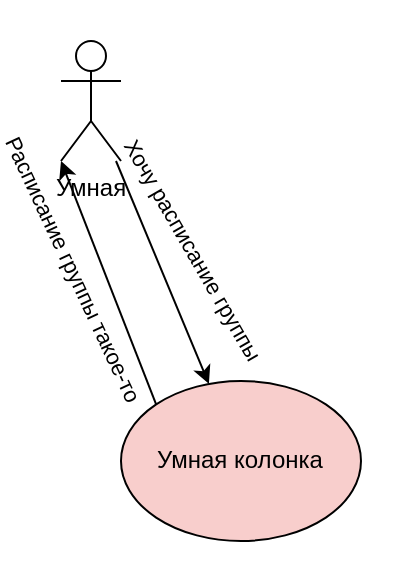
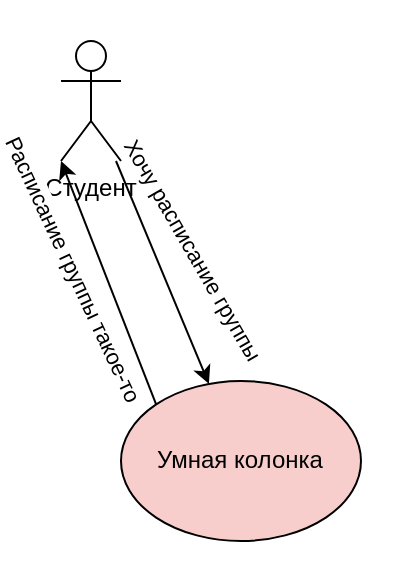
node "Умная": label "Умная" -> "Студент"
